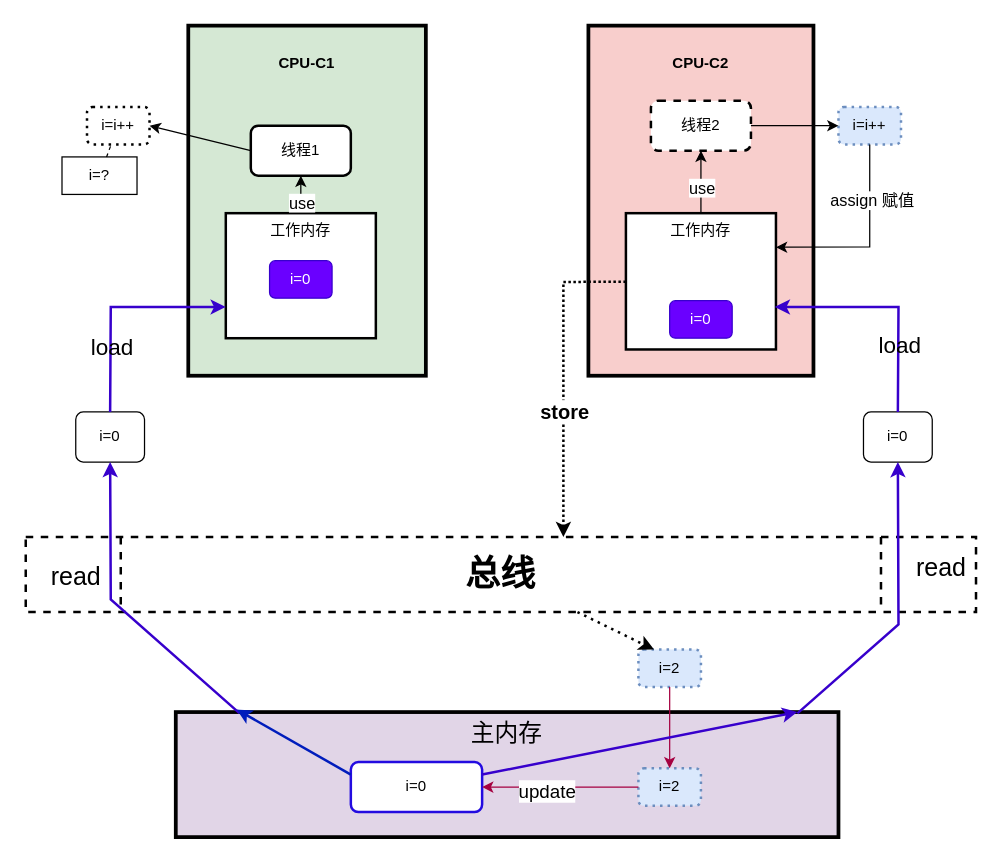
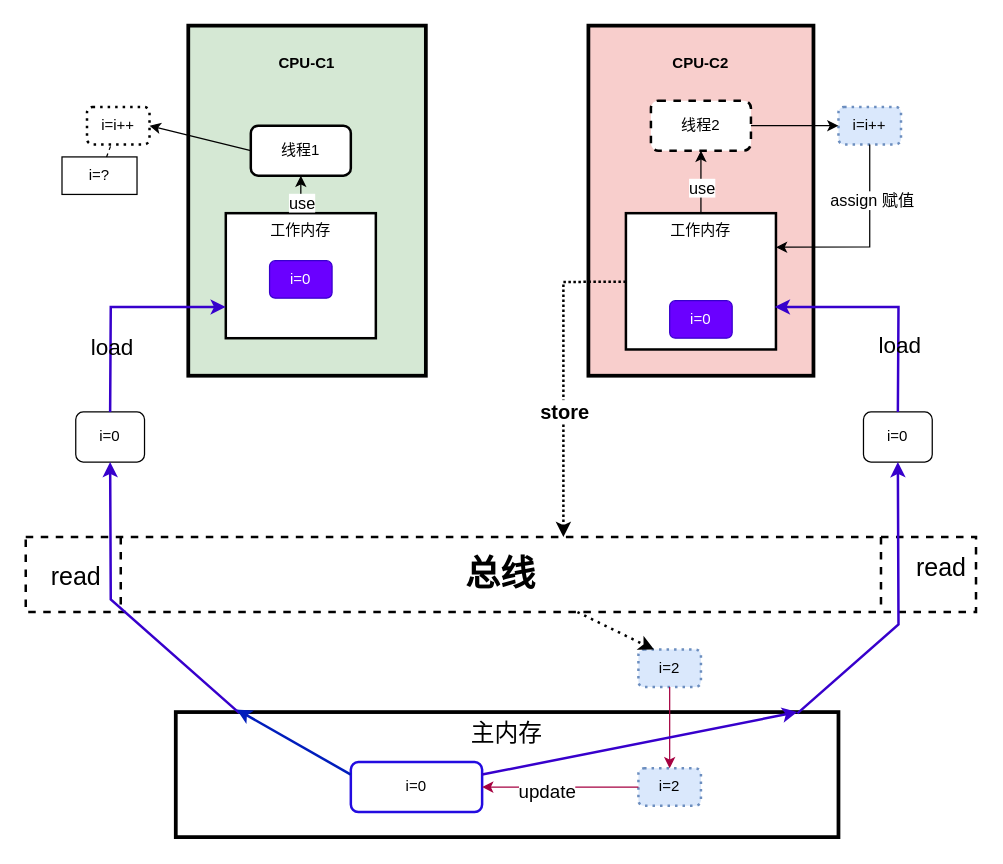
node "主内存": fillcolor #e1d5e7 -> #ffffff
